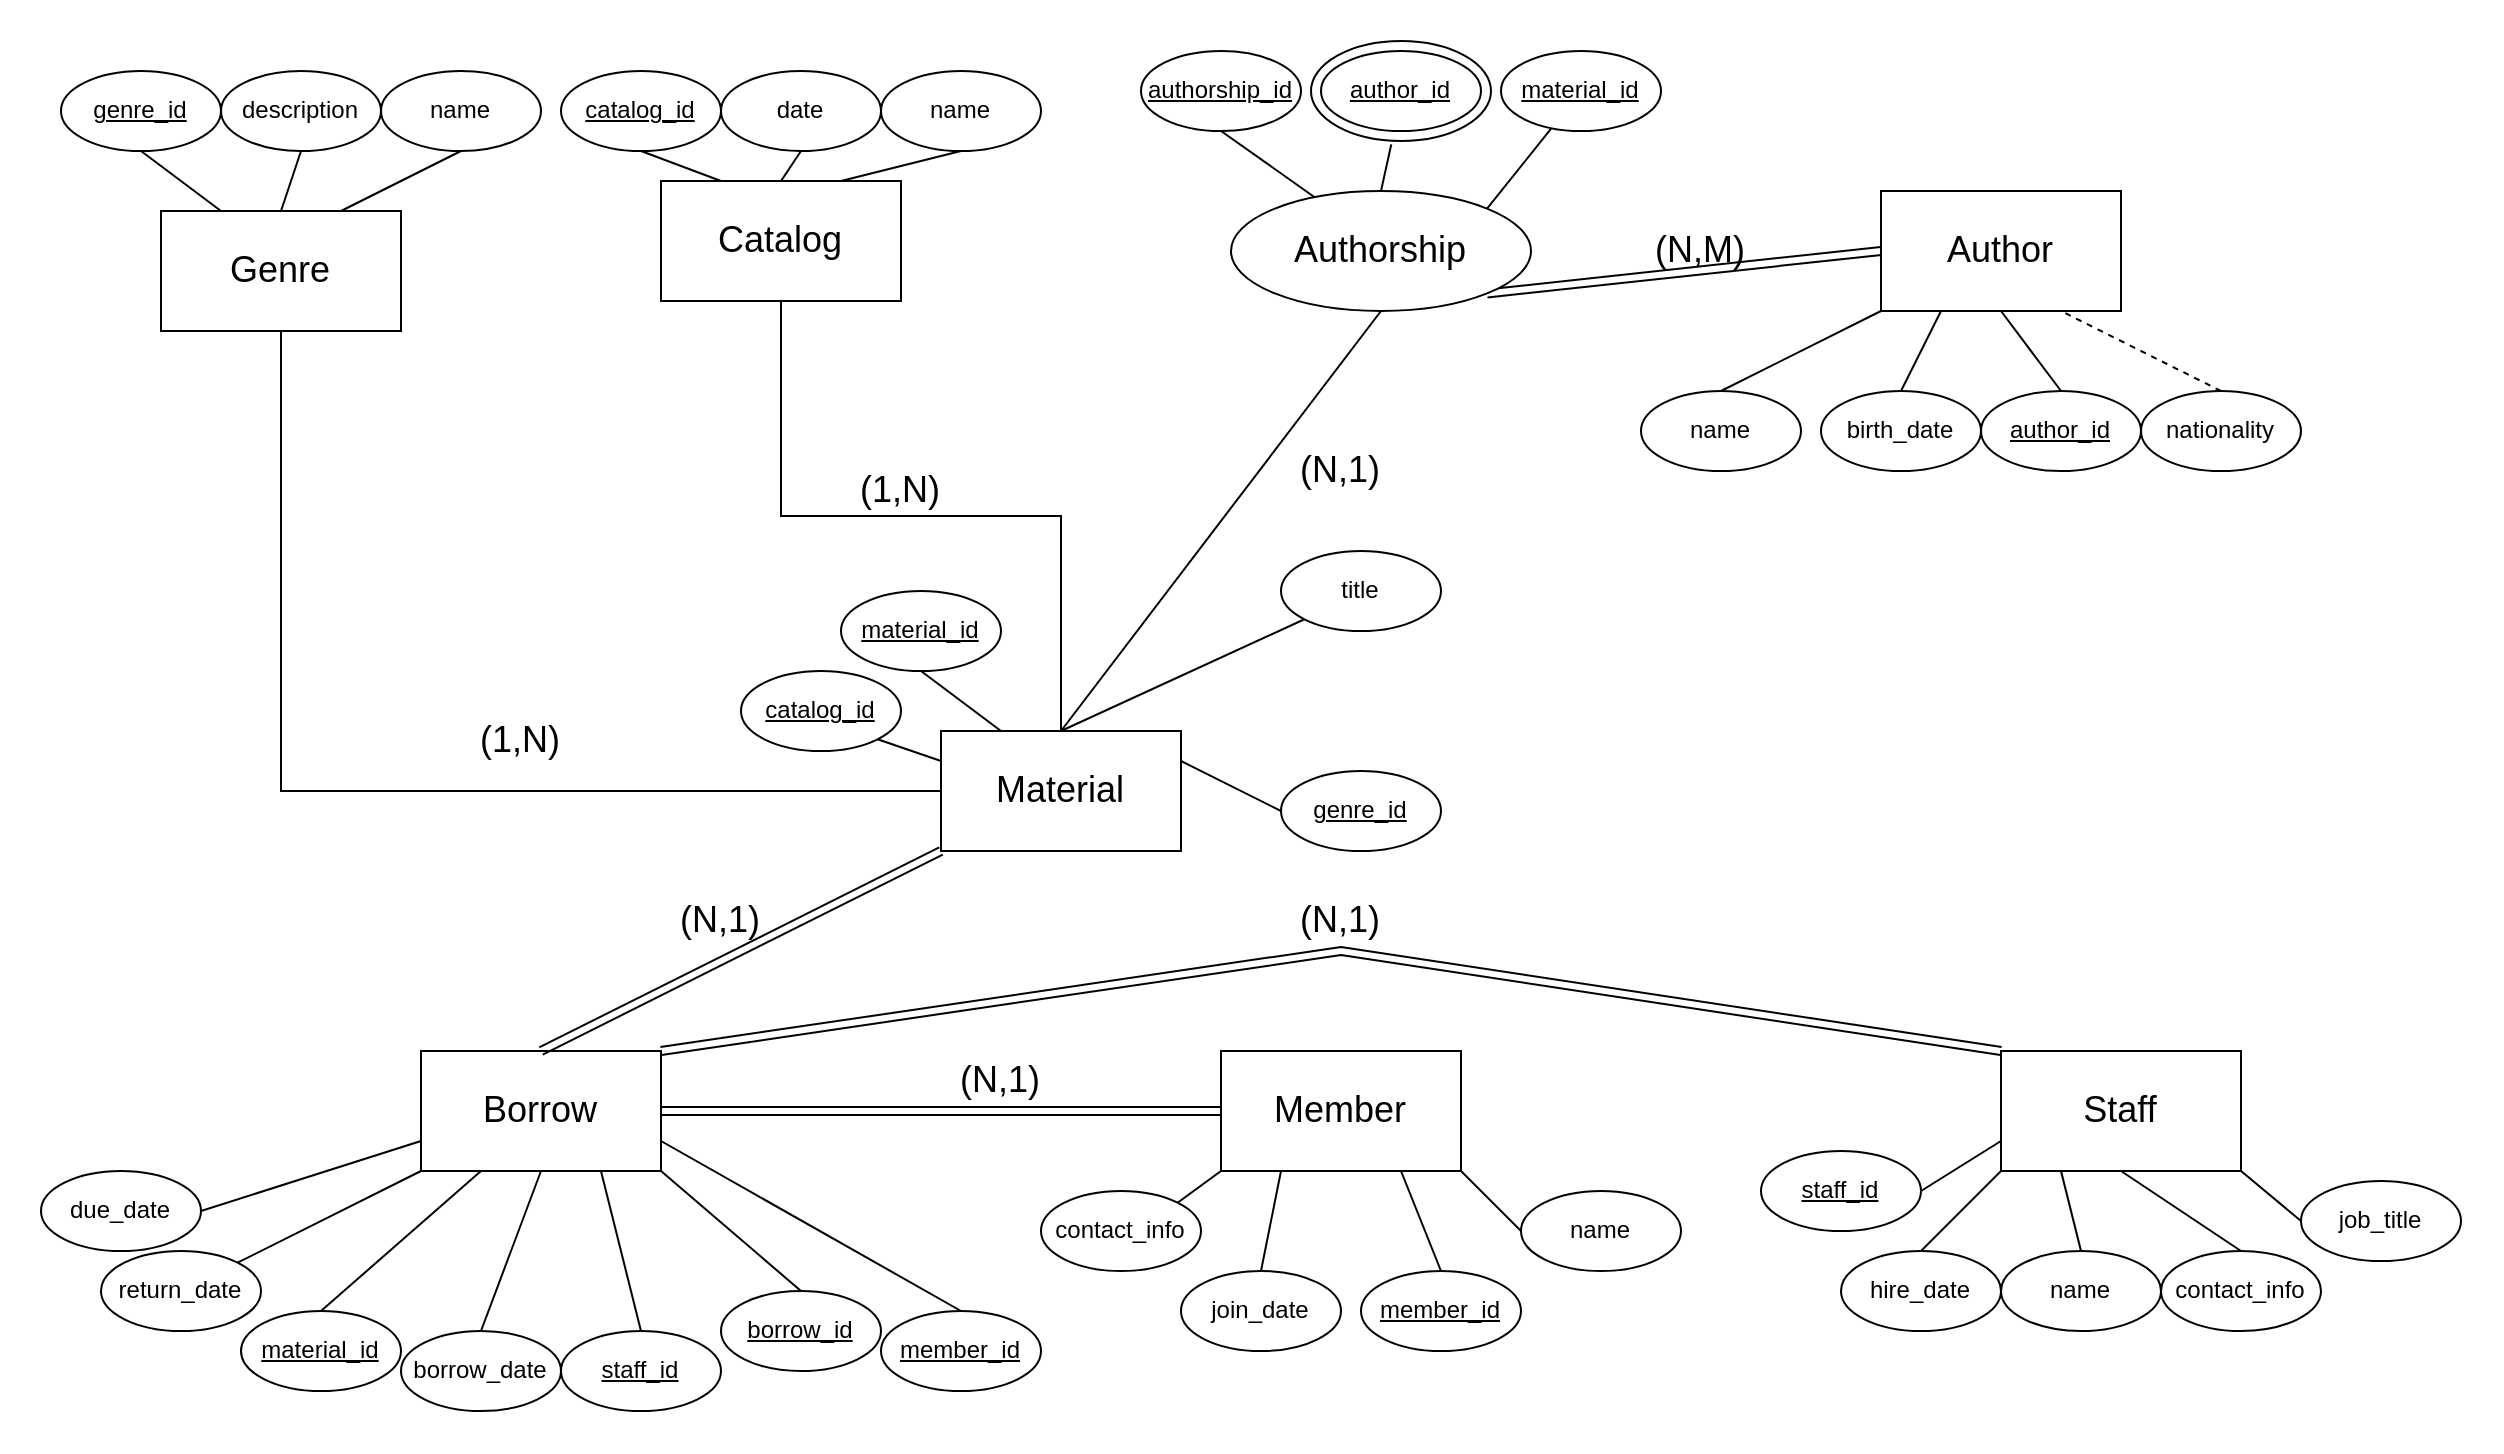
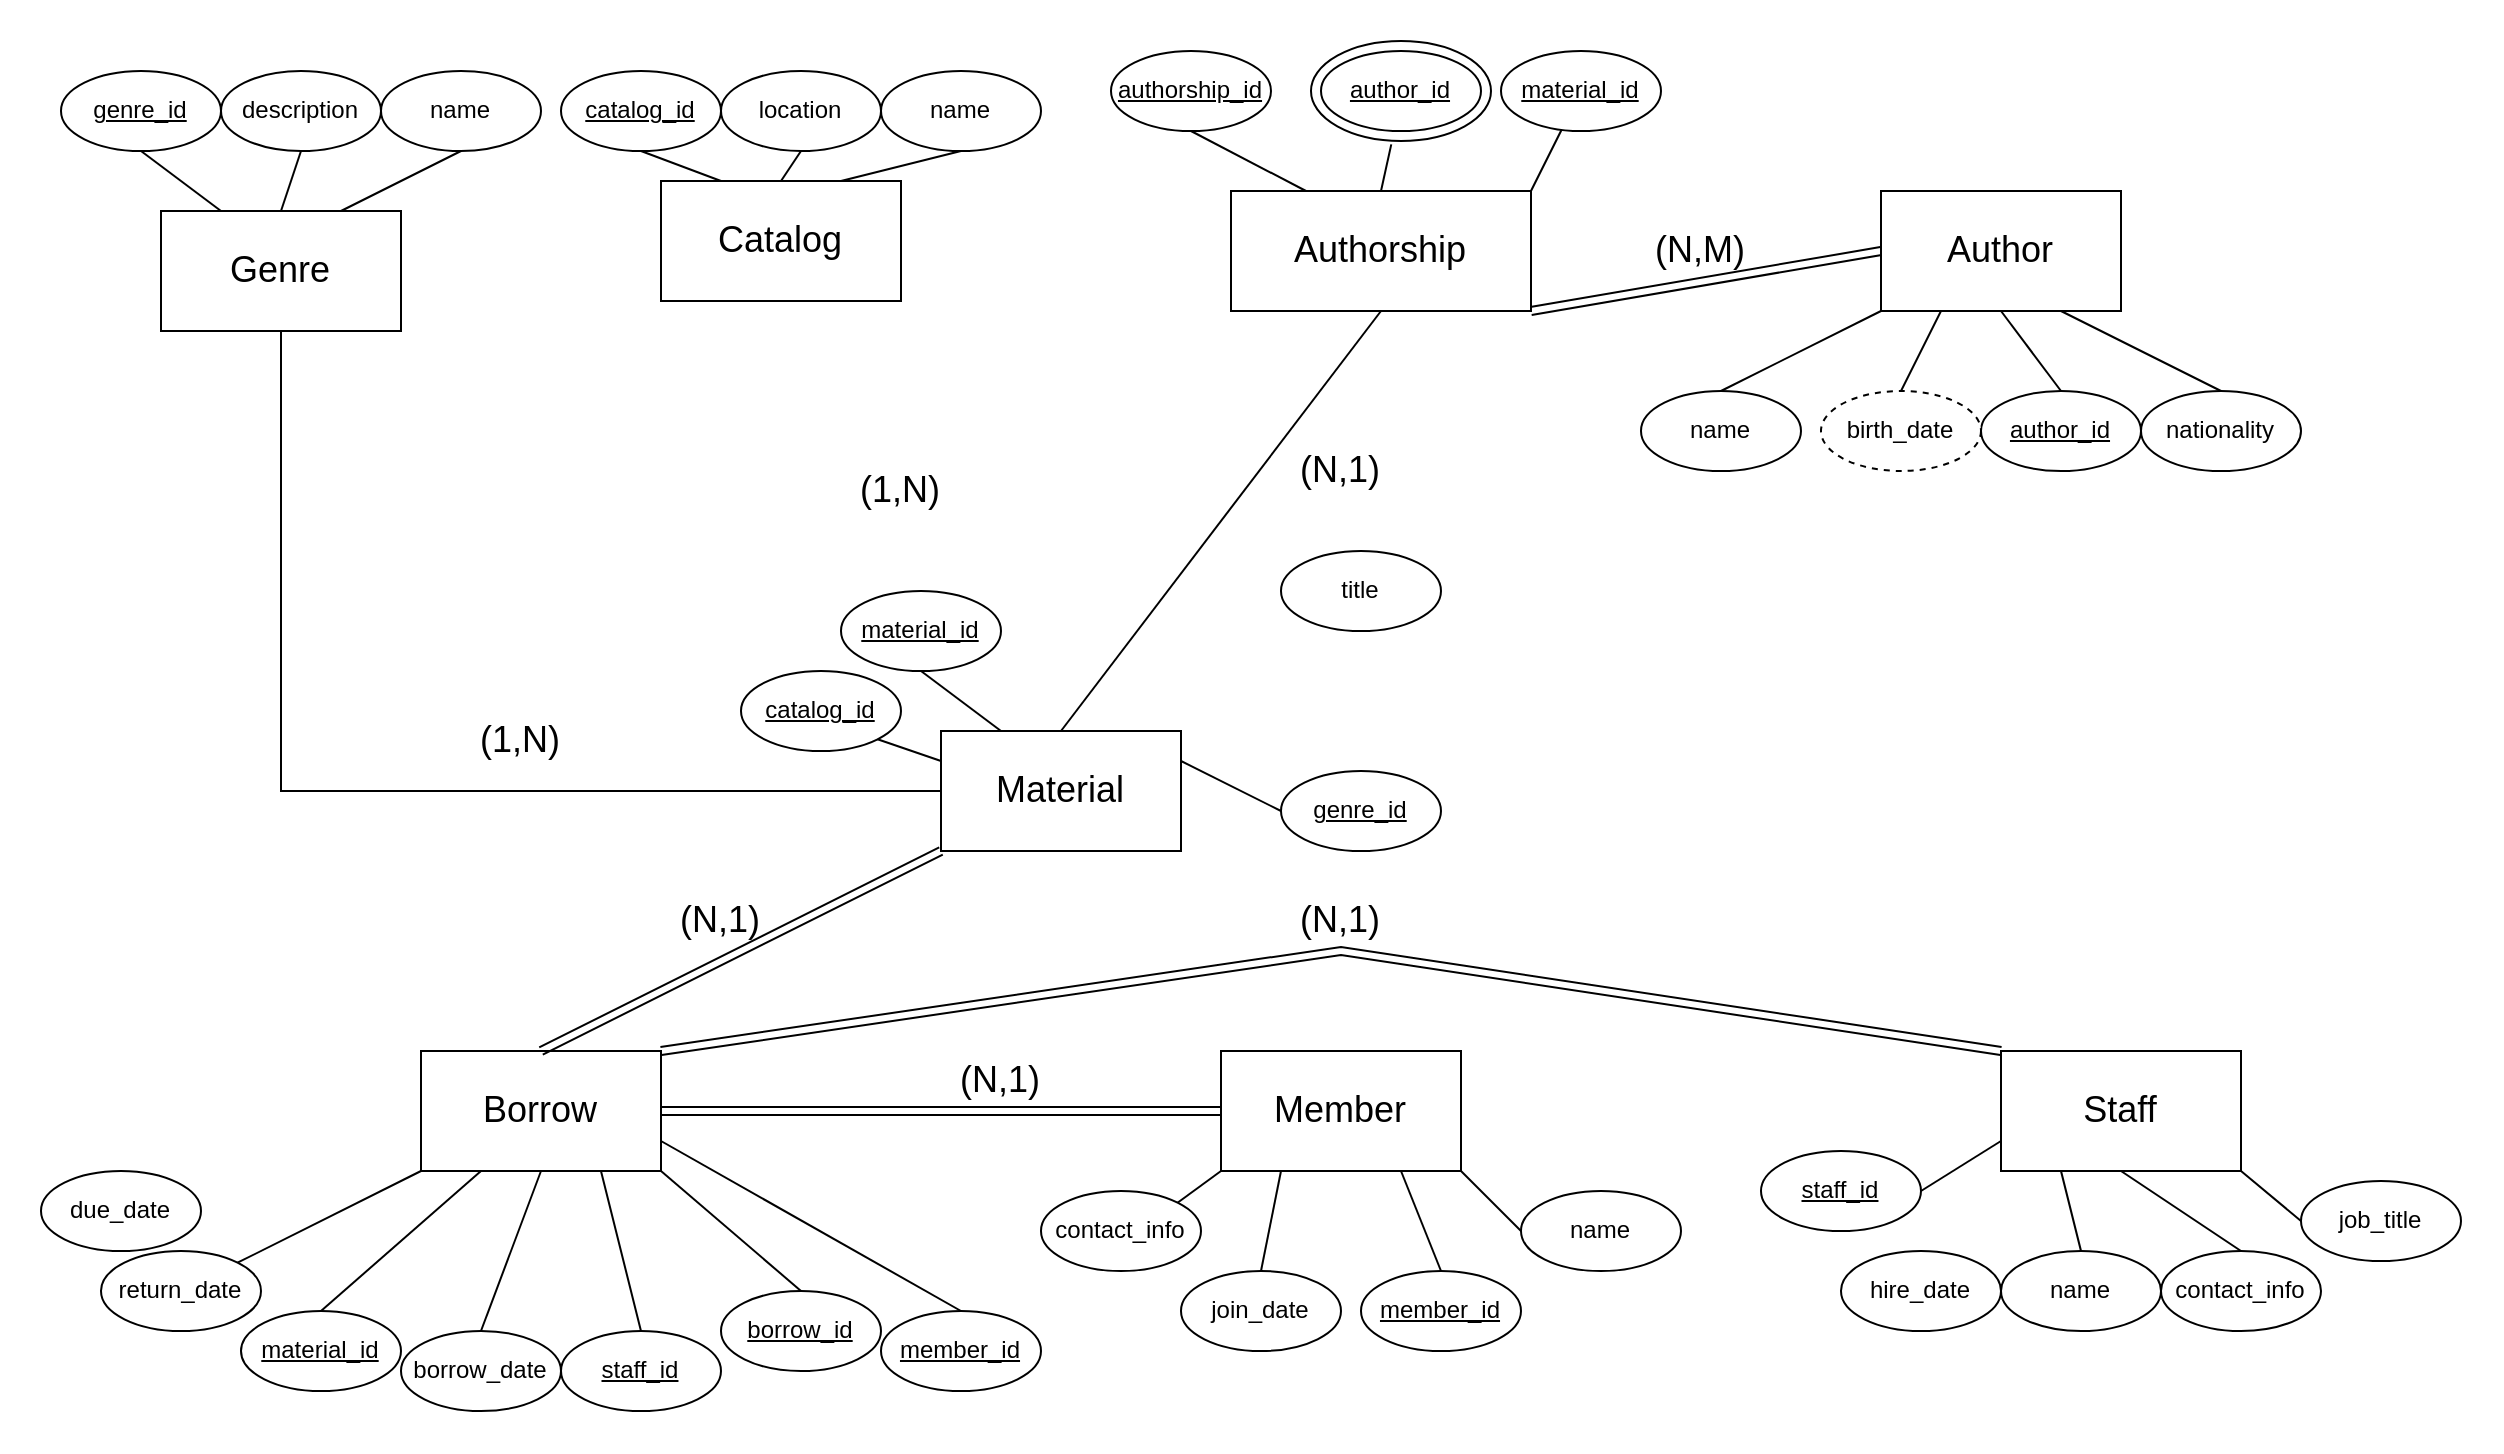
node "authorship_id": moved (1221, 91) -> (1191, 91)
node "date": label "date" -> "location"
node "Authorship": shape ellipse -> rectangle
edge "Author" -- "nationality": style dashed -> solid
node "birth_date": style solid -> dashed
edge "title" -- "Material": removed
edge "Catalog" -- "Material": removed
edge "Borrow" -- "due_date": removed
edge "Staff" -- "hire_date": removed
